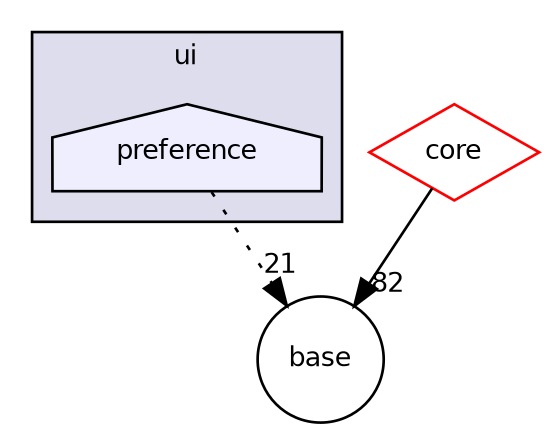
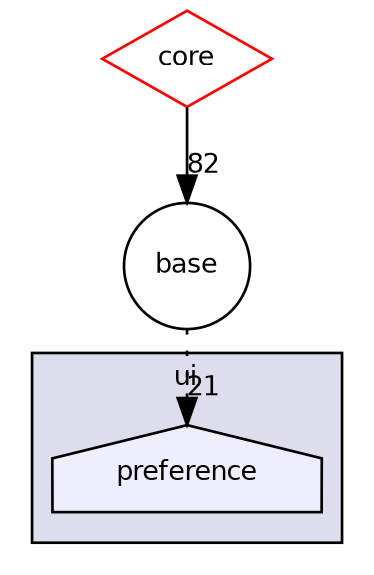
edge "preference" -> "base": reversed
